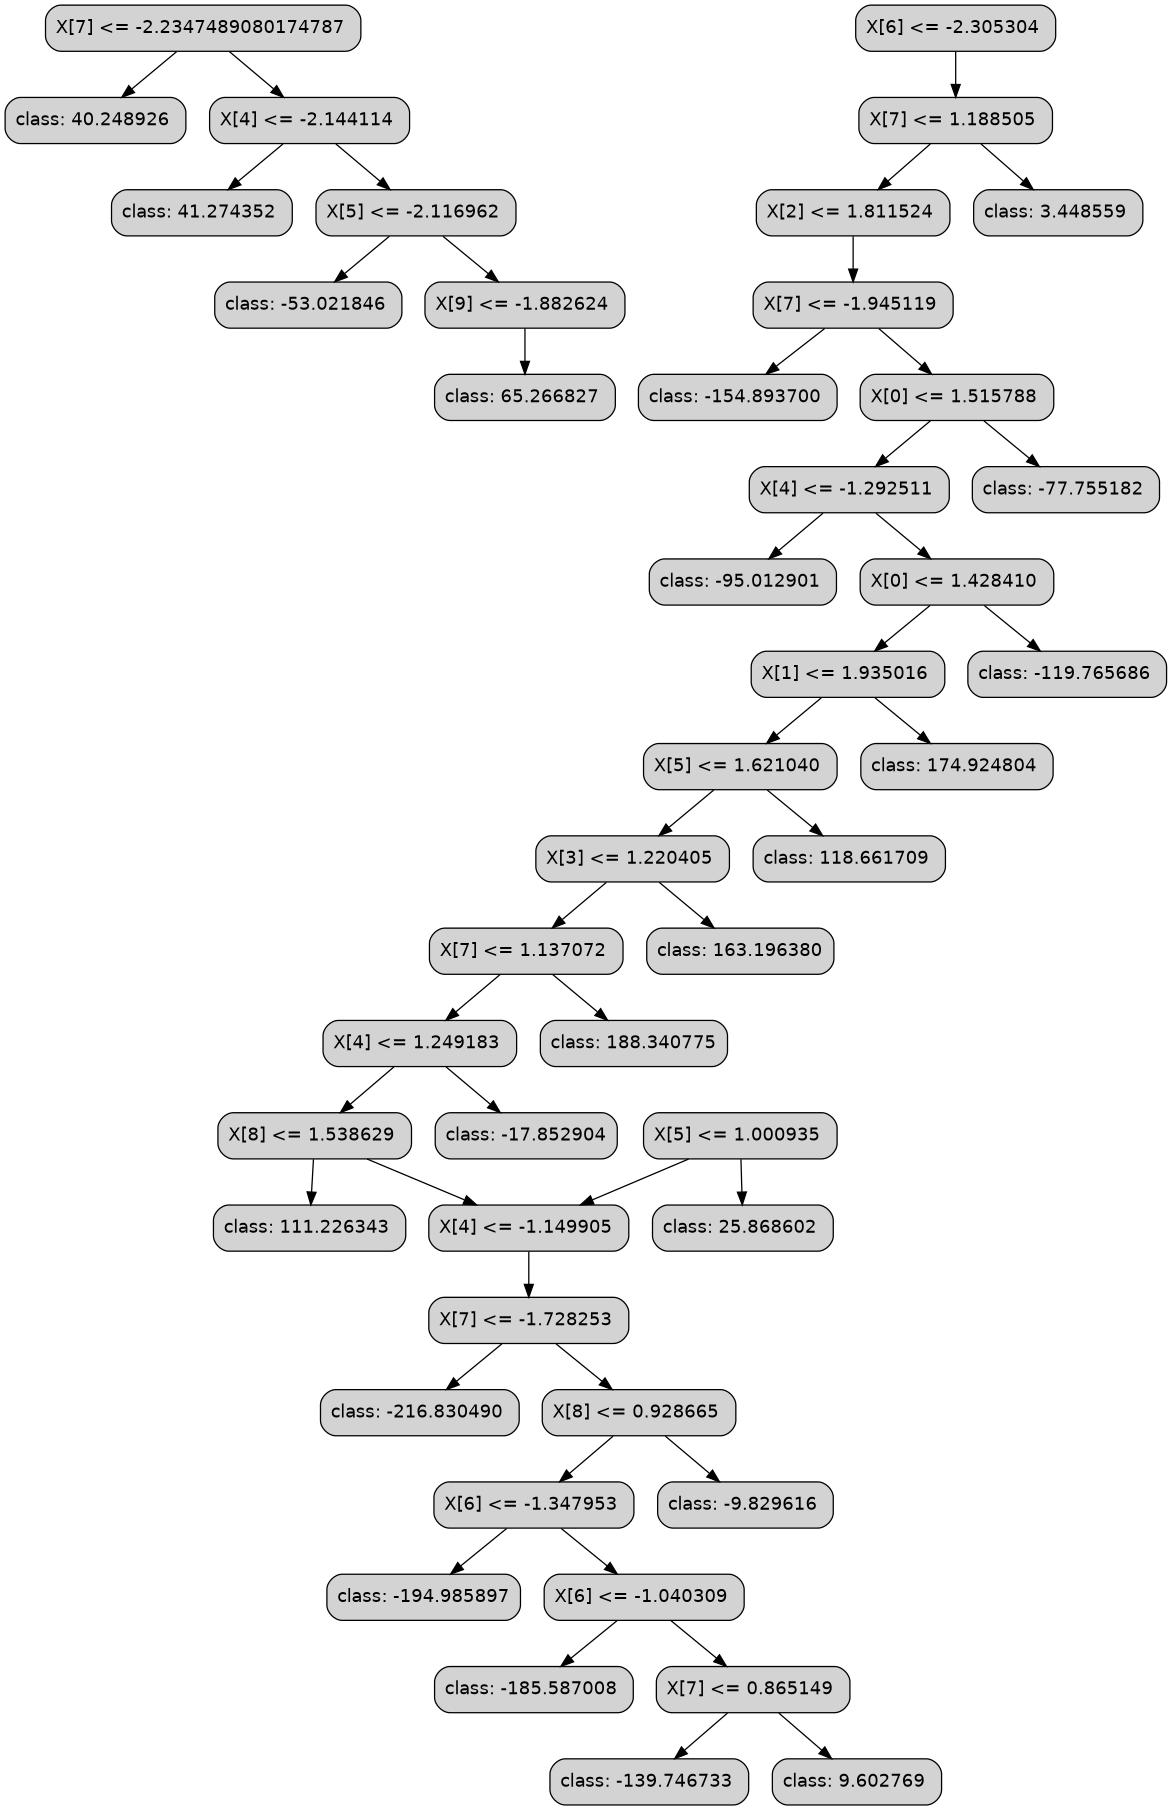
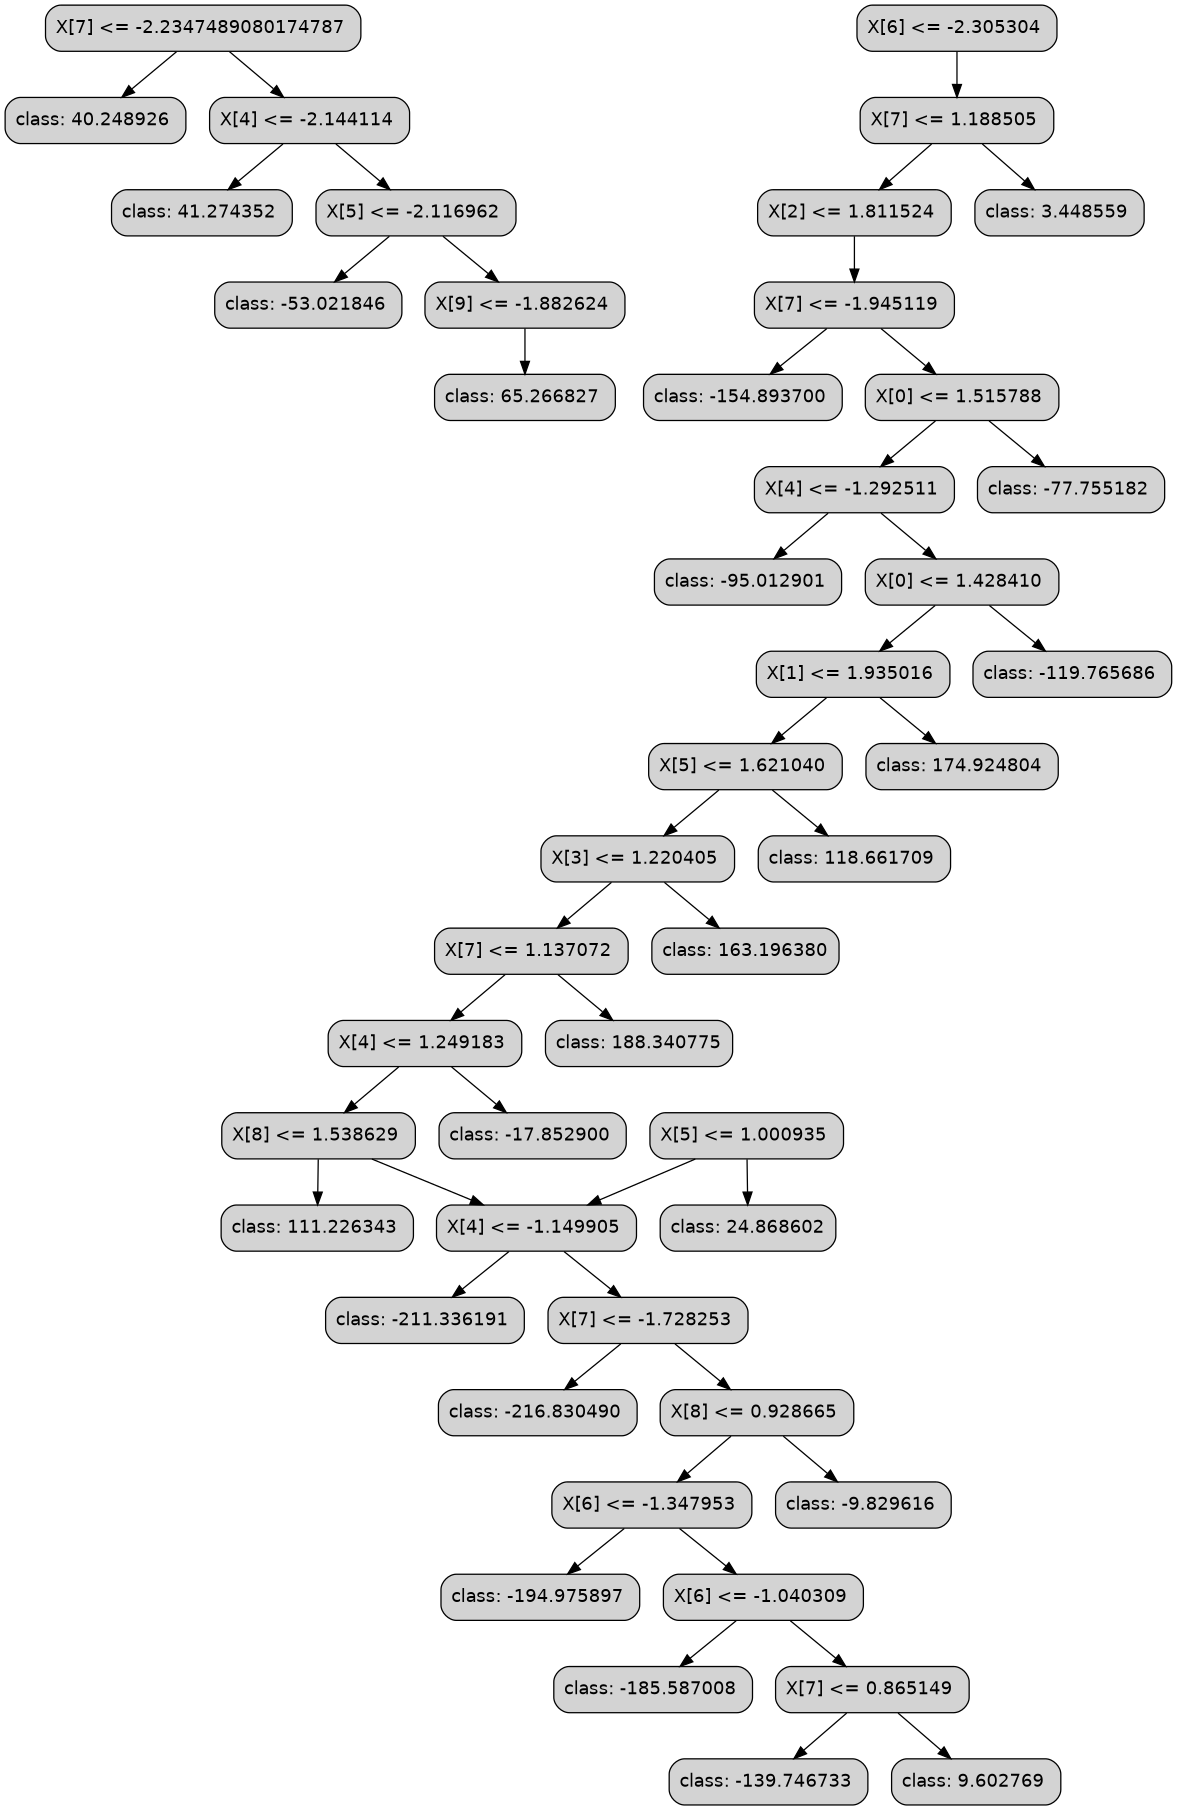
node "class: -17.852904": label "class: -17.852904" -> "class: -17.852900"
node "class: 25.868602": label "class: 25.868602" -> "class: 24.868602"
node "class: -211.336191": added
node "class: -194.985897": label "class: -194.985897" -> "class: -194.975897"
